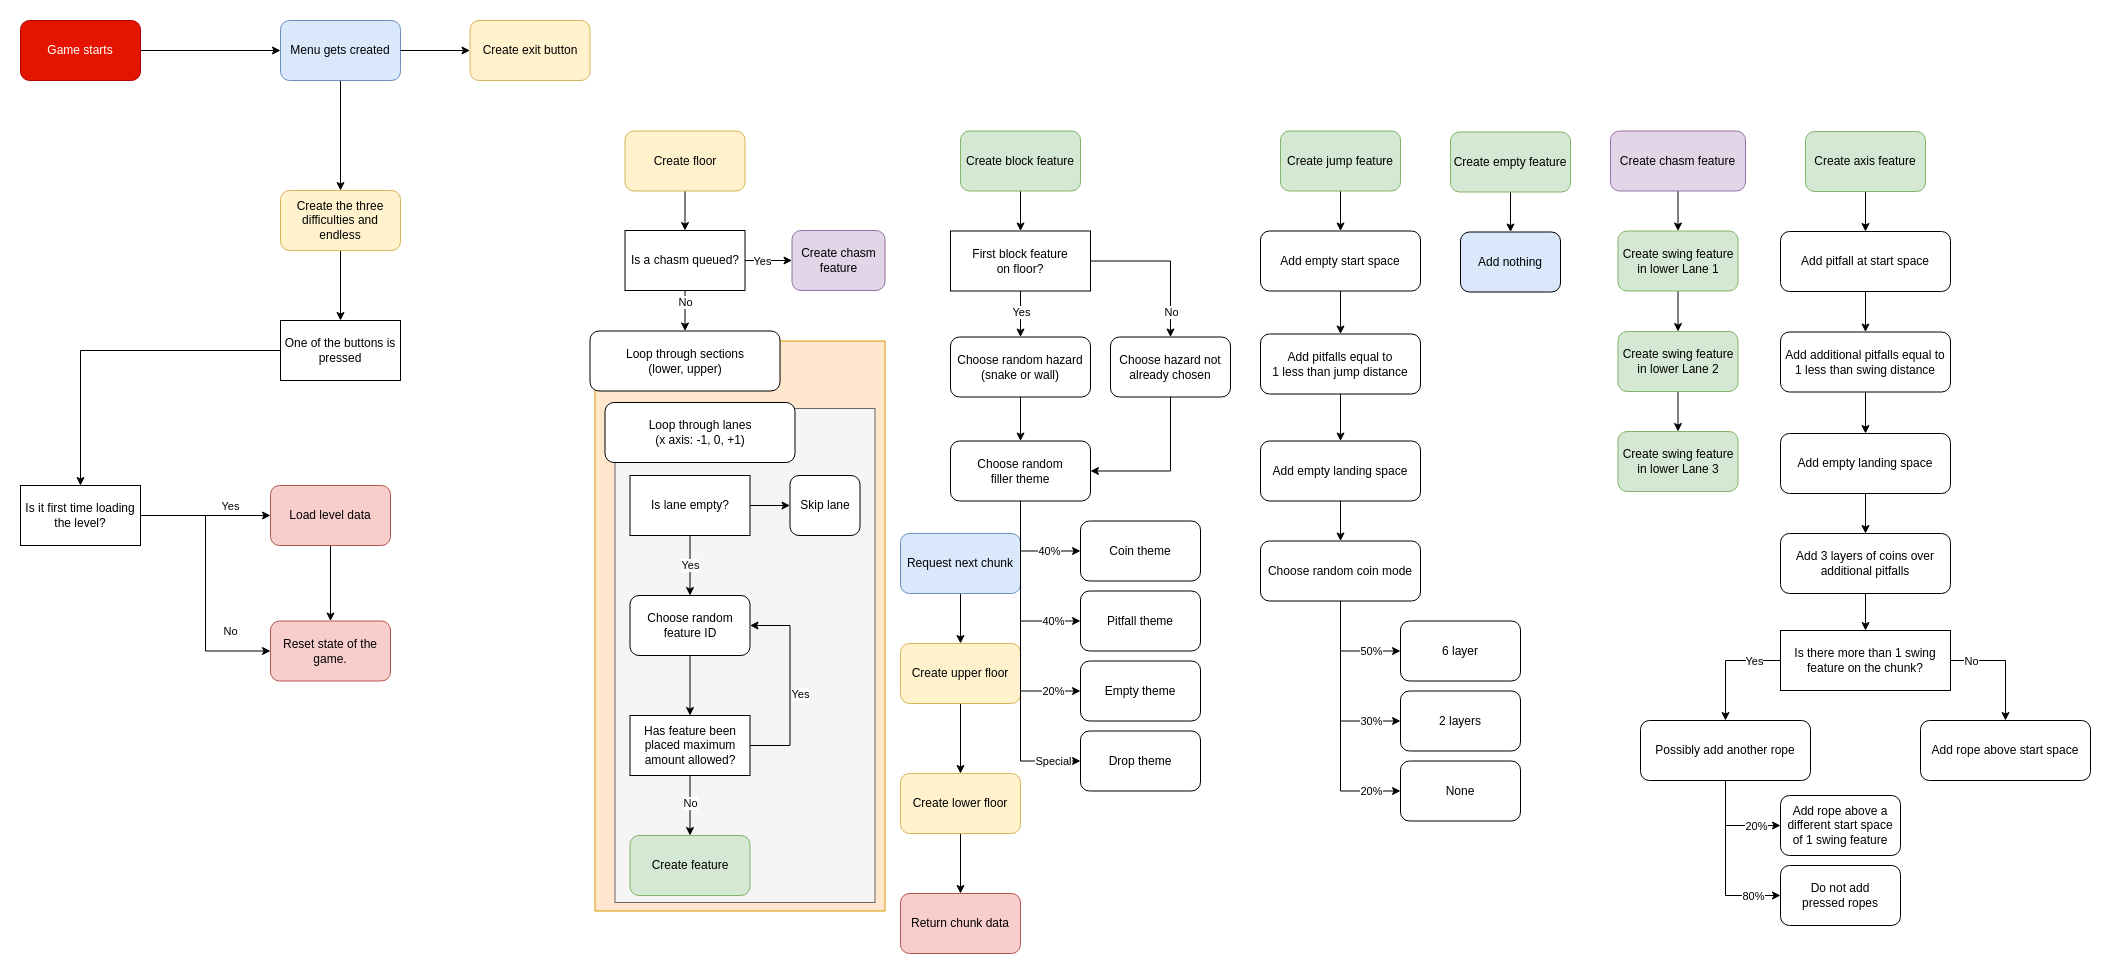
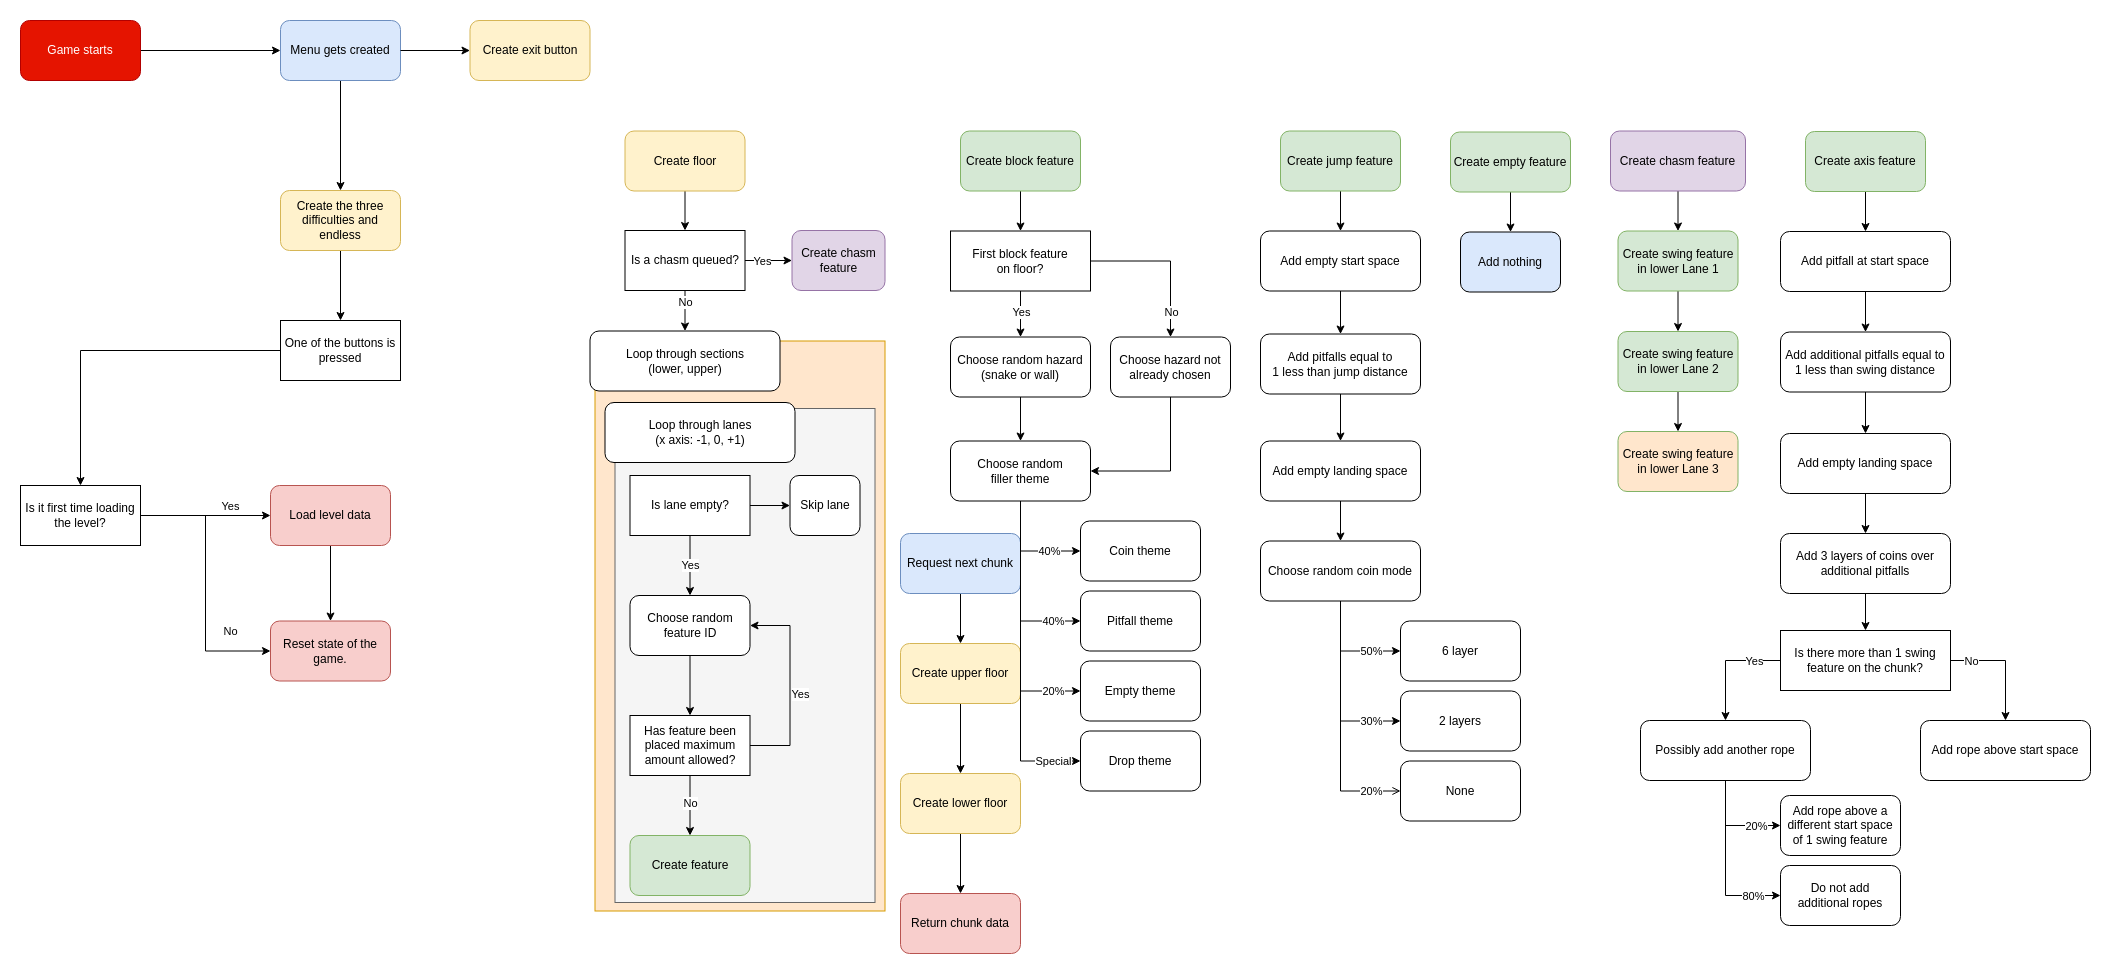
node "Create swing feature in lower Lane 3": fillcolor #d5e8d4 -> #ffe6cc
edge "Choose random coin mode" -> "None": arrowhead classic -> open
node "Do not add pressed ropes": label "Do not add pressed ropes" -> "Do not add additional ropes"
